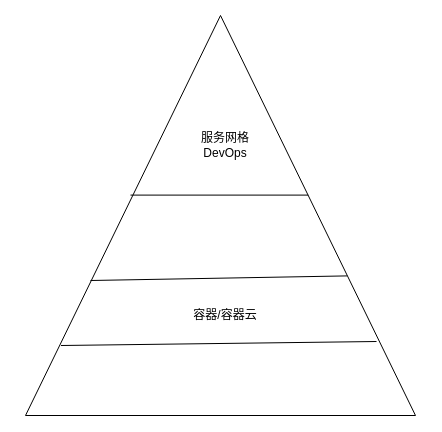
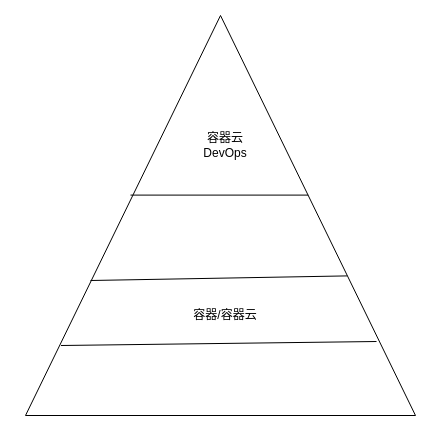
node "服务网格 DevOps": label "服务网格 DevOps" -> "容器云 DevOps"
